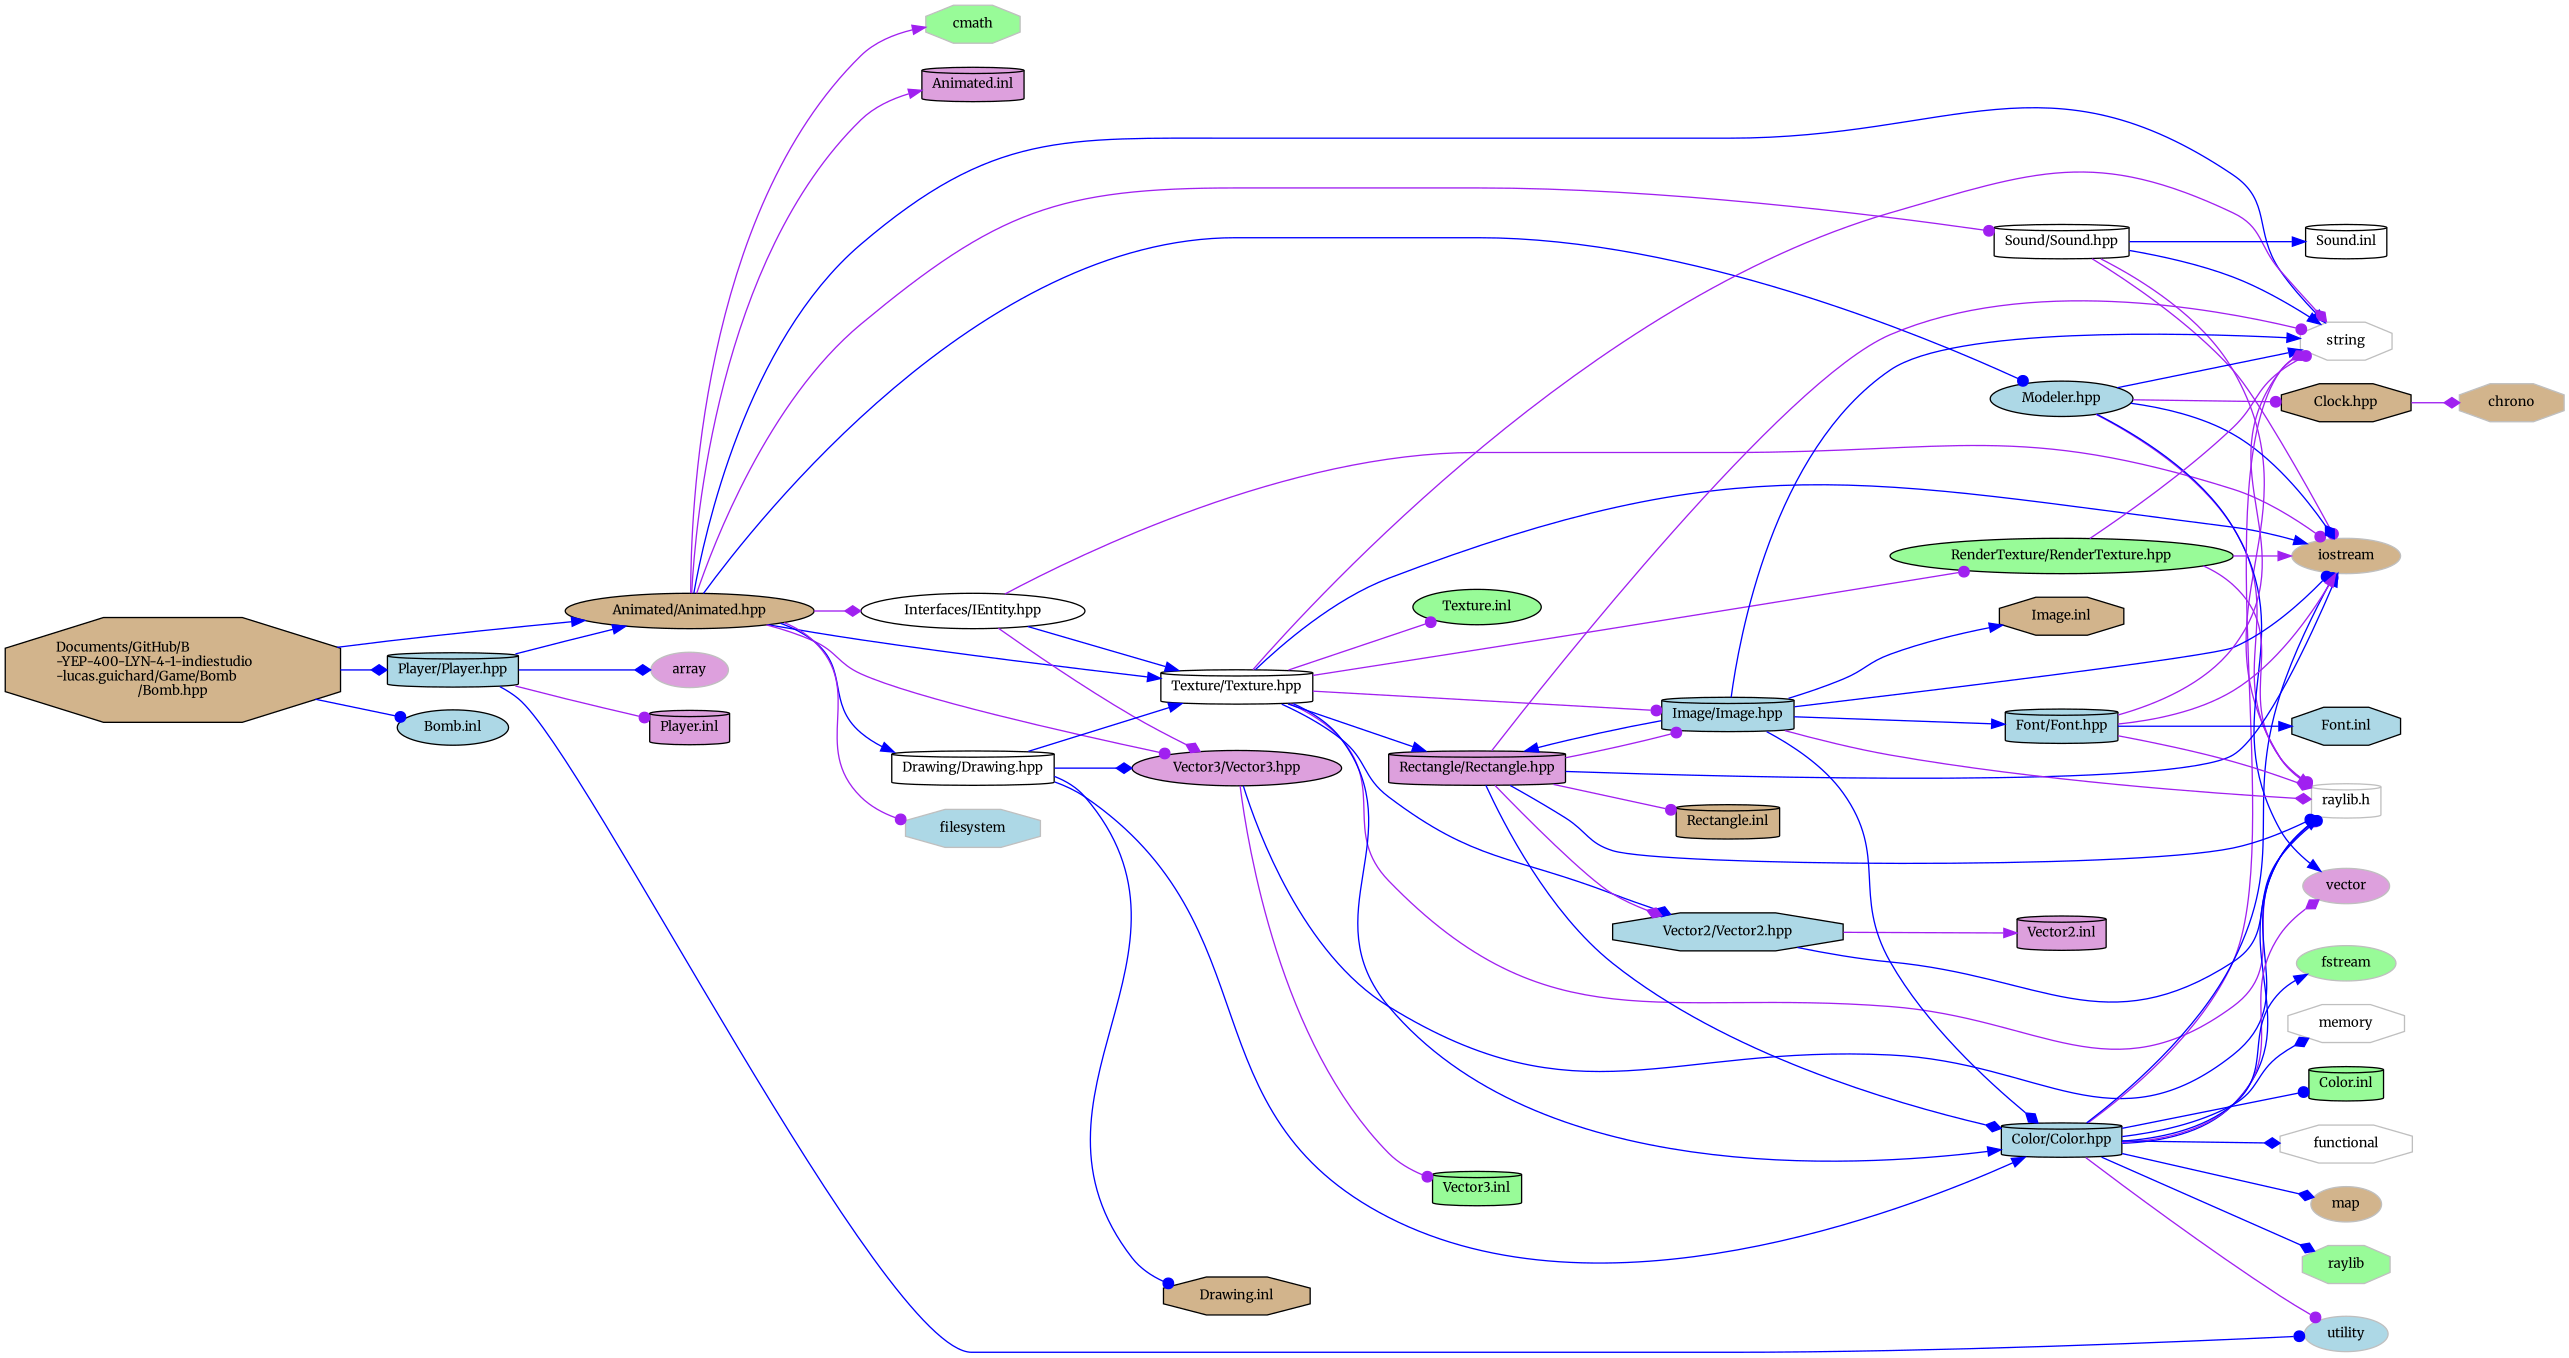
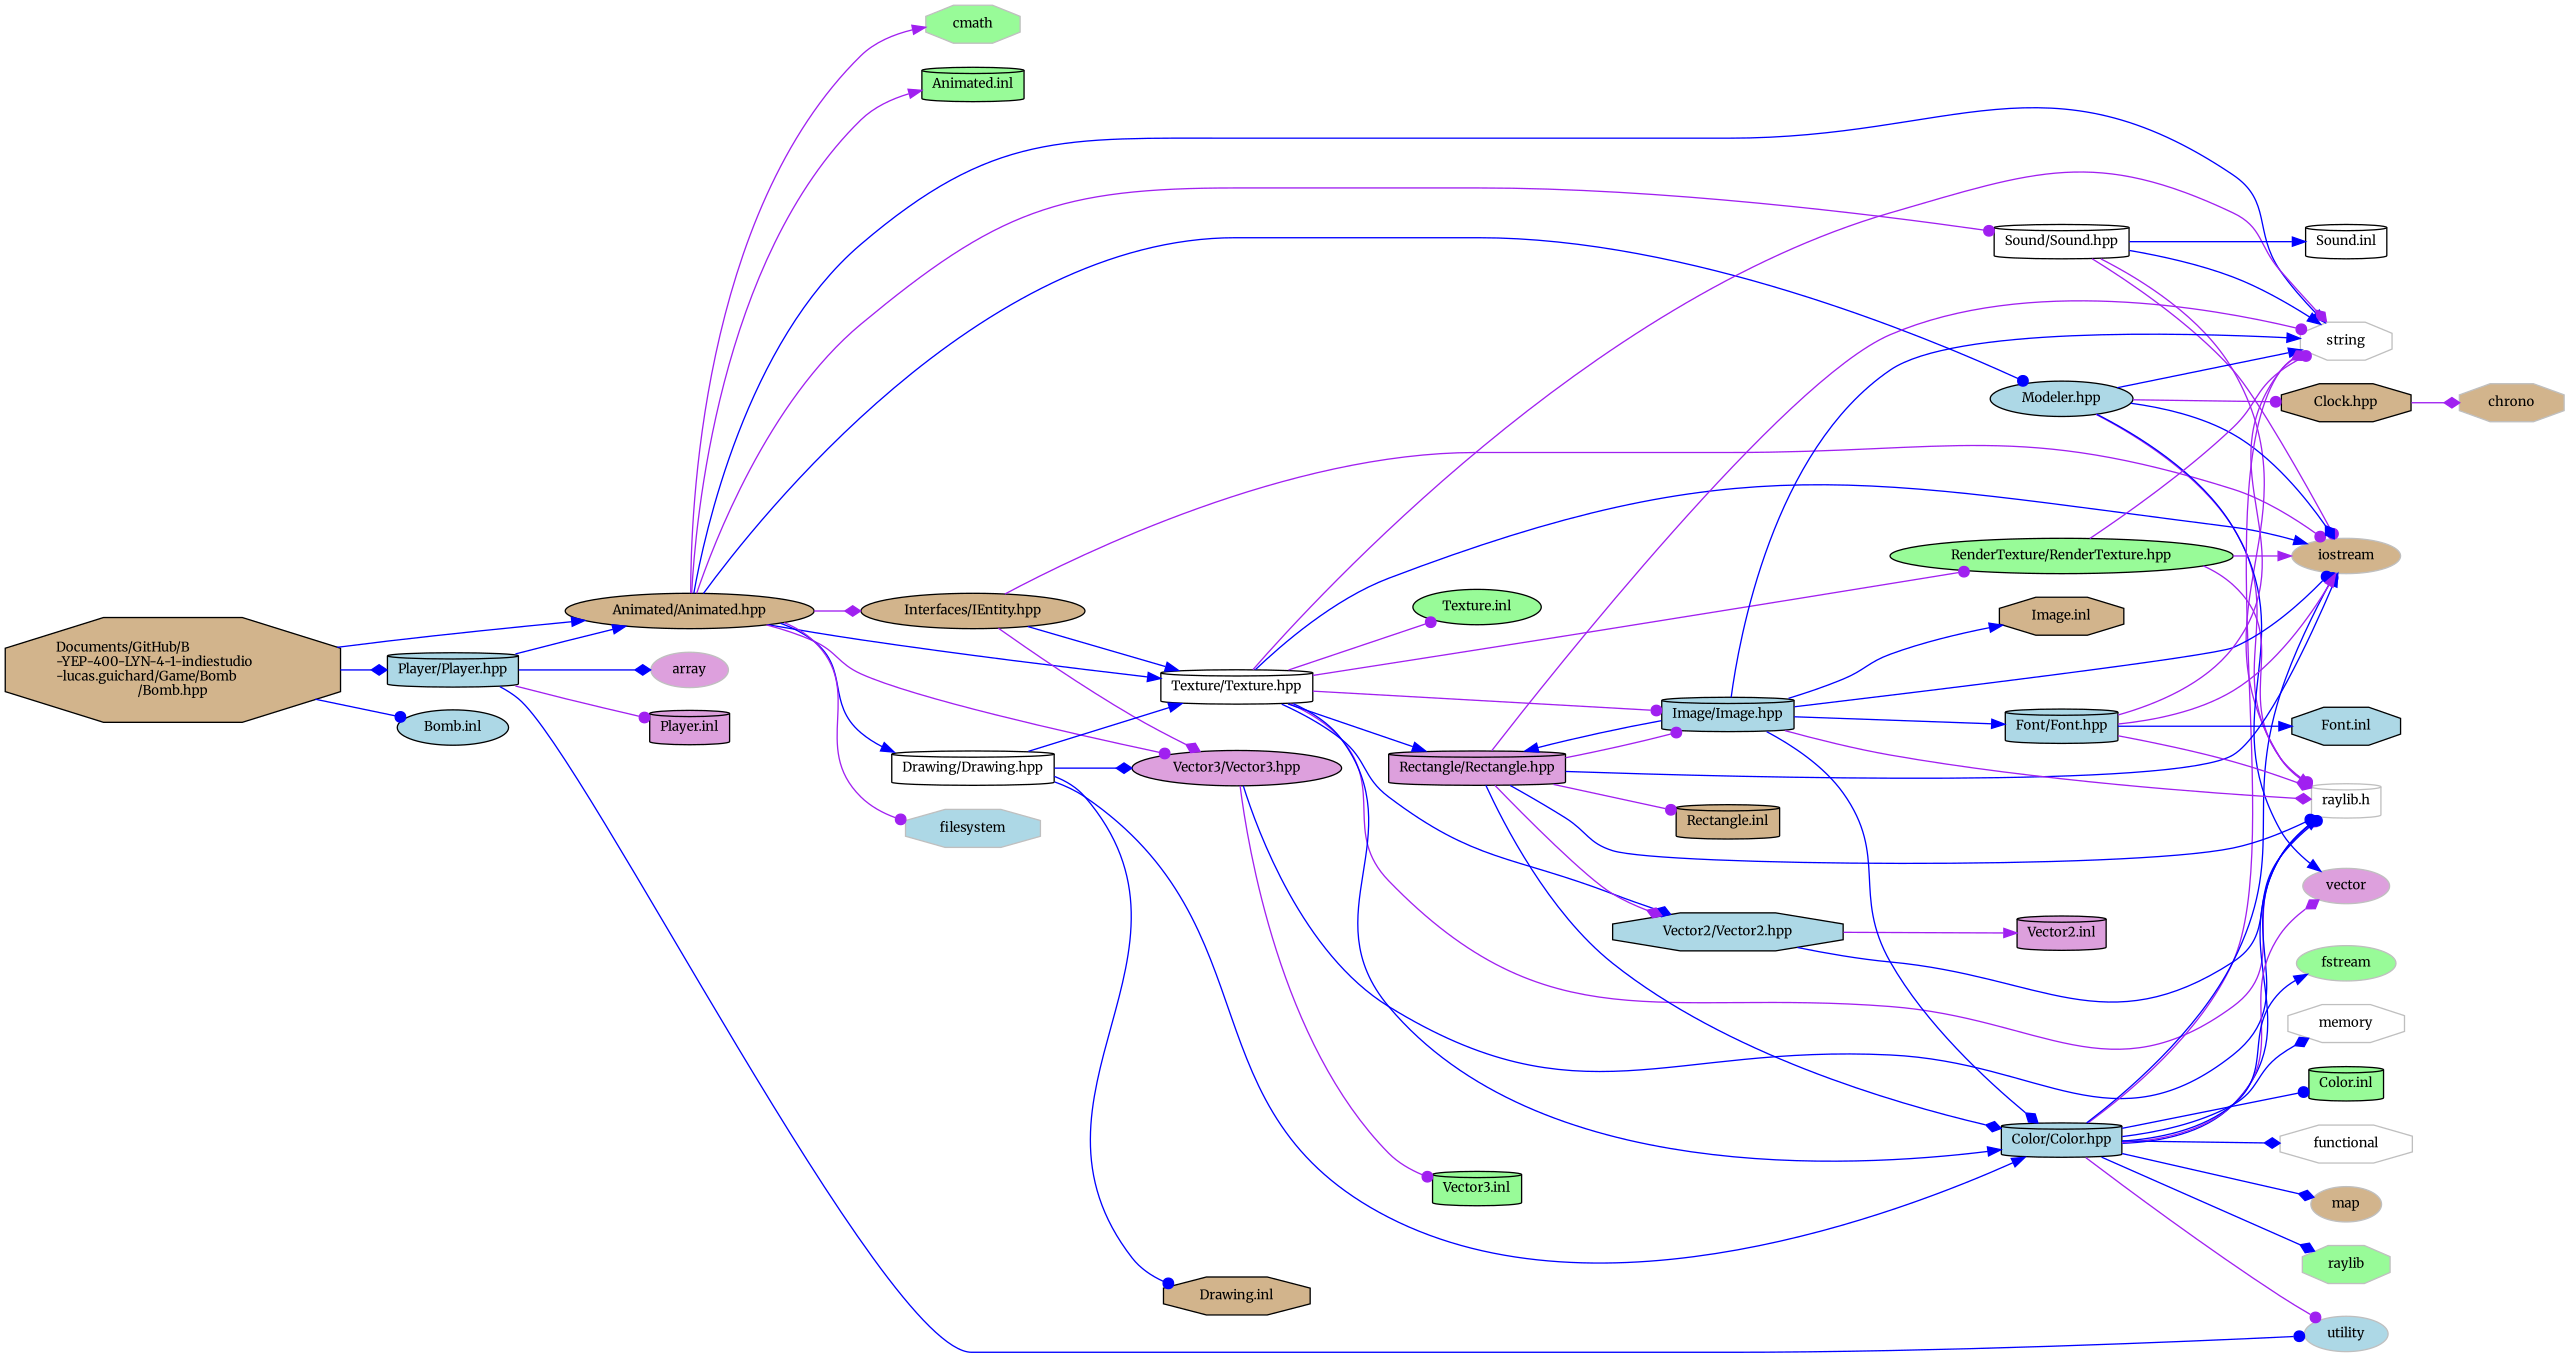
node "Animated.inl": fillcolor plum -> palegreen
node "Interfaces/IEntity.hpp": fillcolor white -> tan
